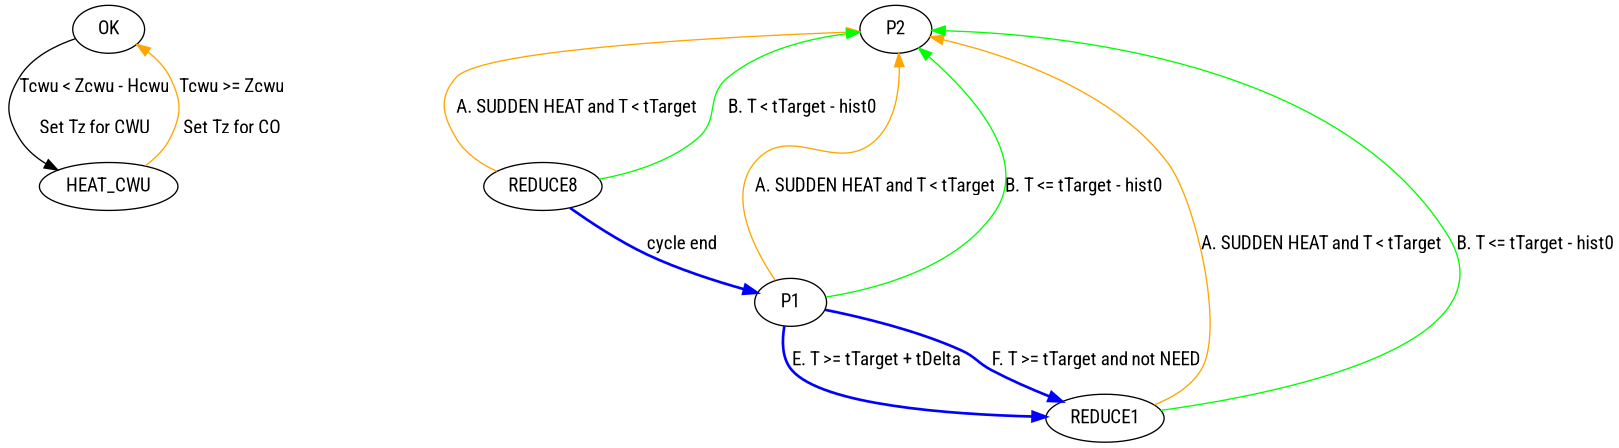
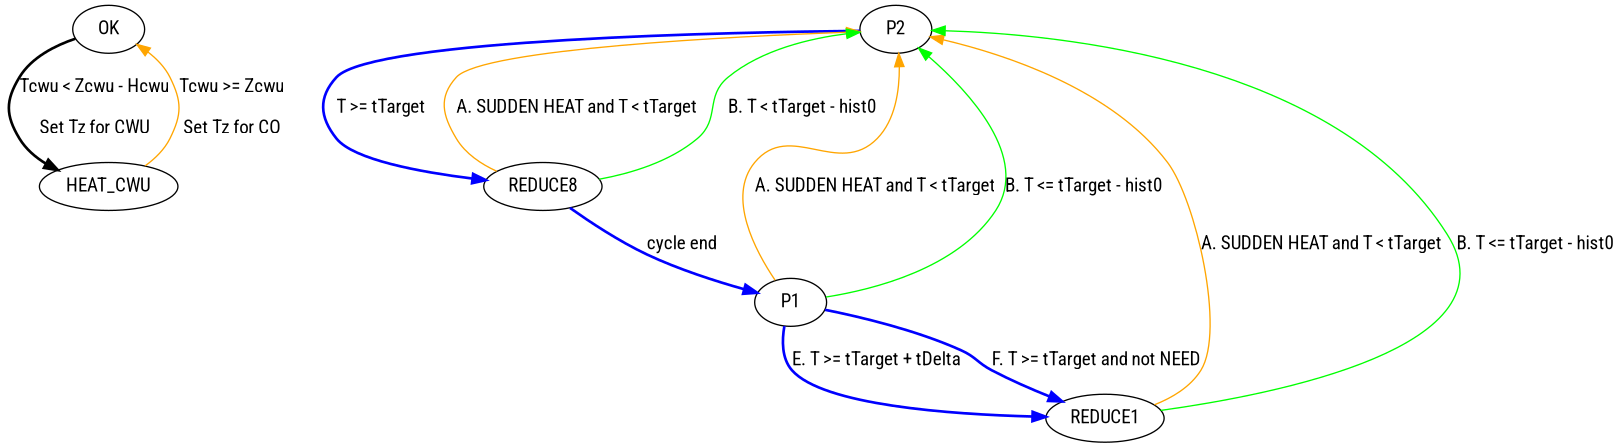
edge "P2" -> "REDUCE8": added, label "T >= tTarget"
edge "OK" -> "HEAT_CWU": style solid -> bold
